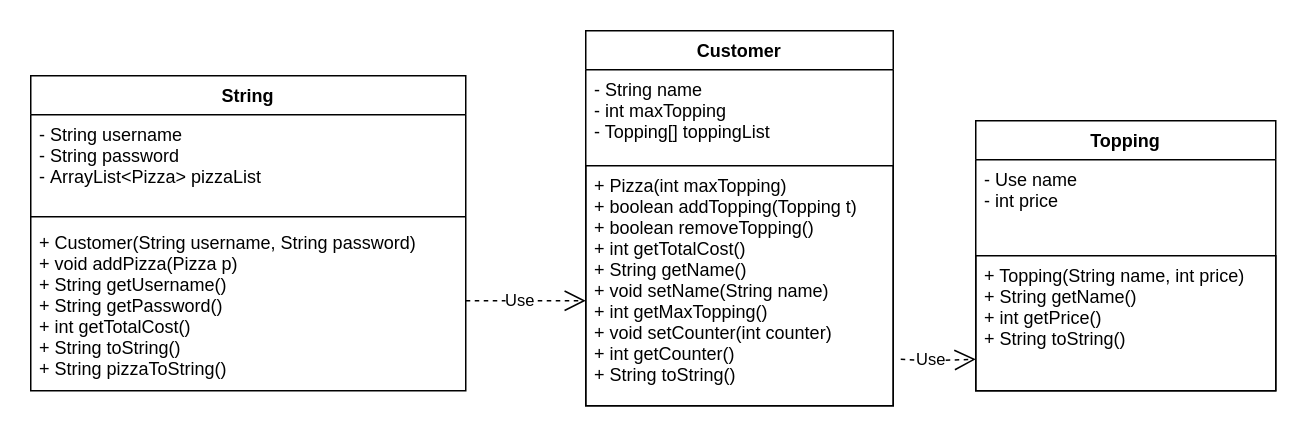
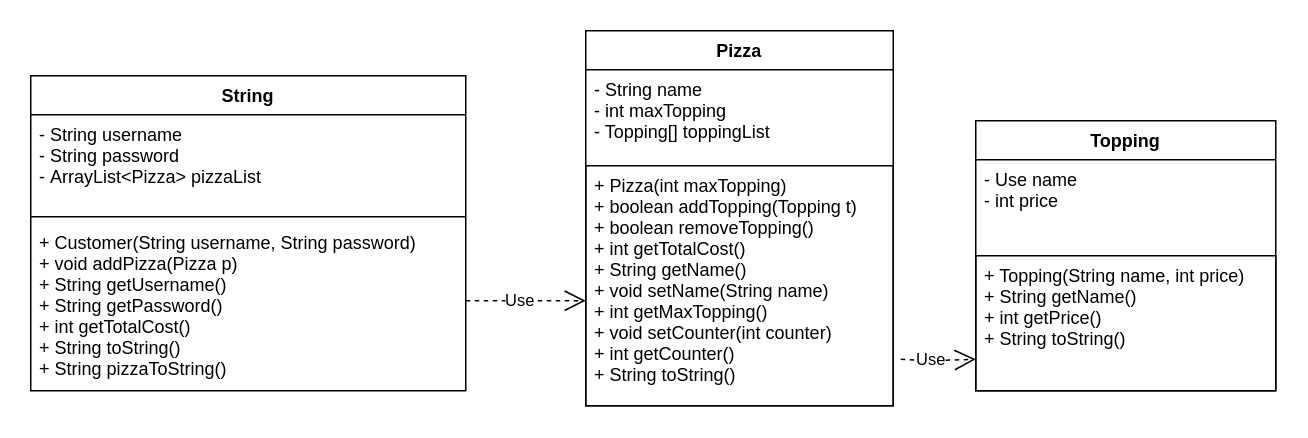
node "Customer": label "Customer" -> "Pizza"
